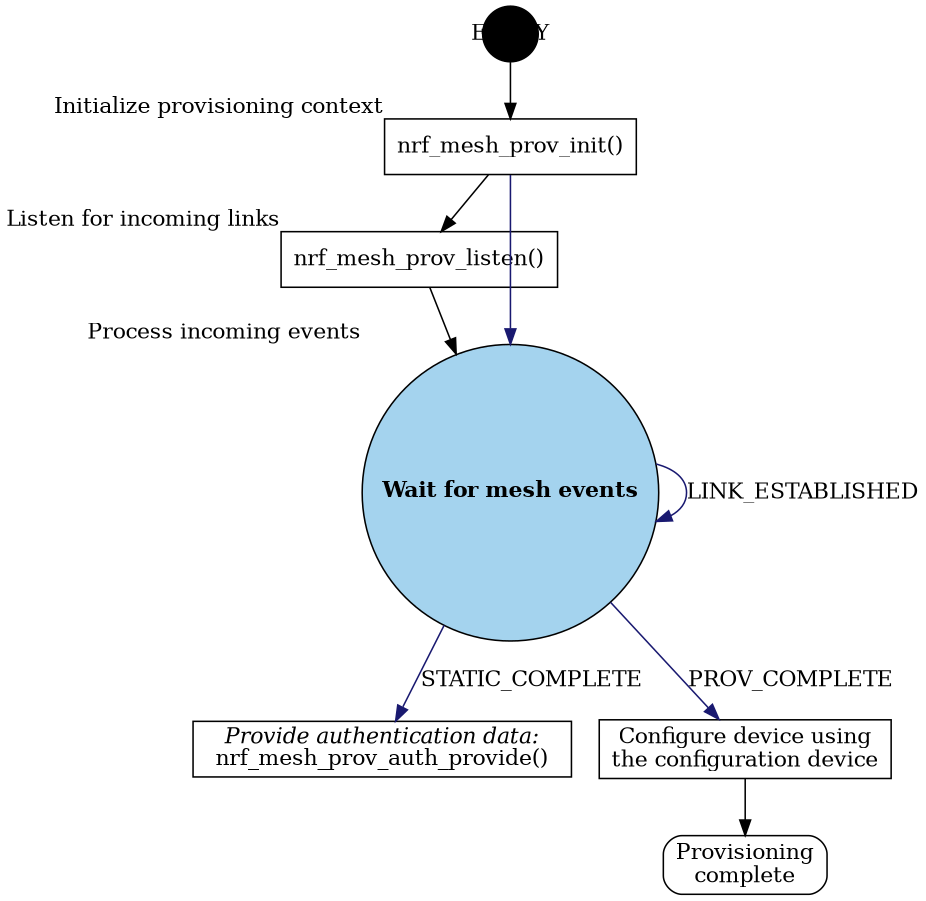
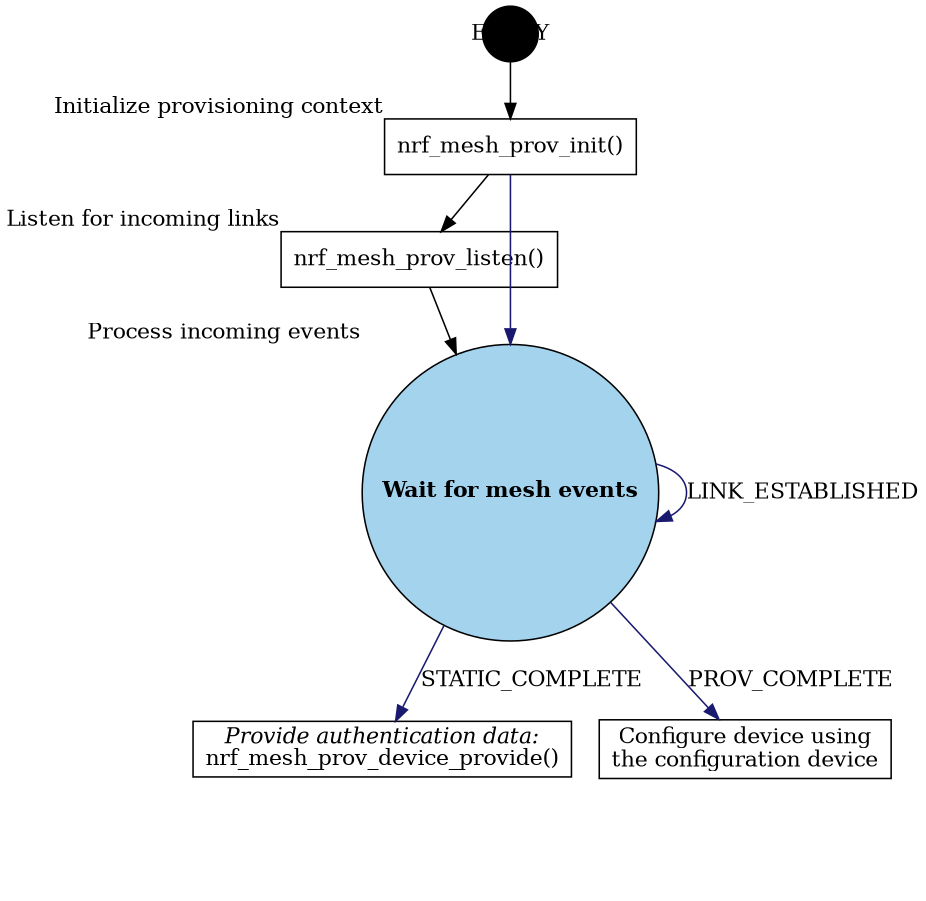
node "Provide authentication data:": text "nrf_mesh_prov_auth_provide()" -> "nrf_mesh_prov_device_provide()"
node "Provisioning complete": removed
